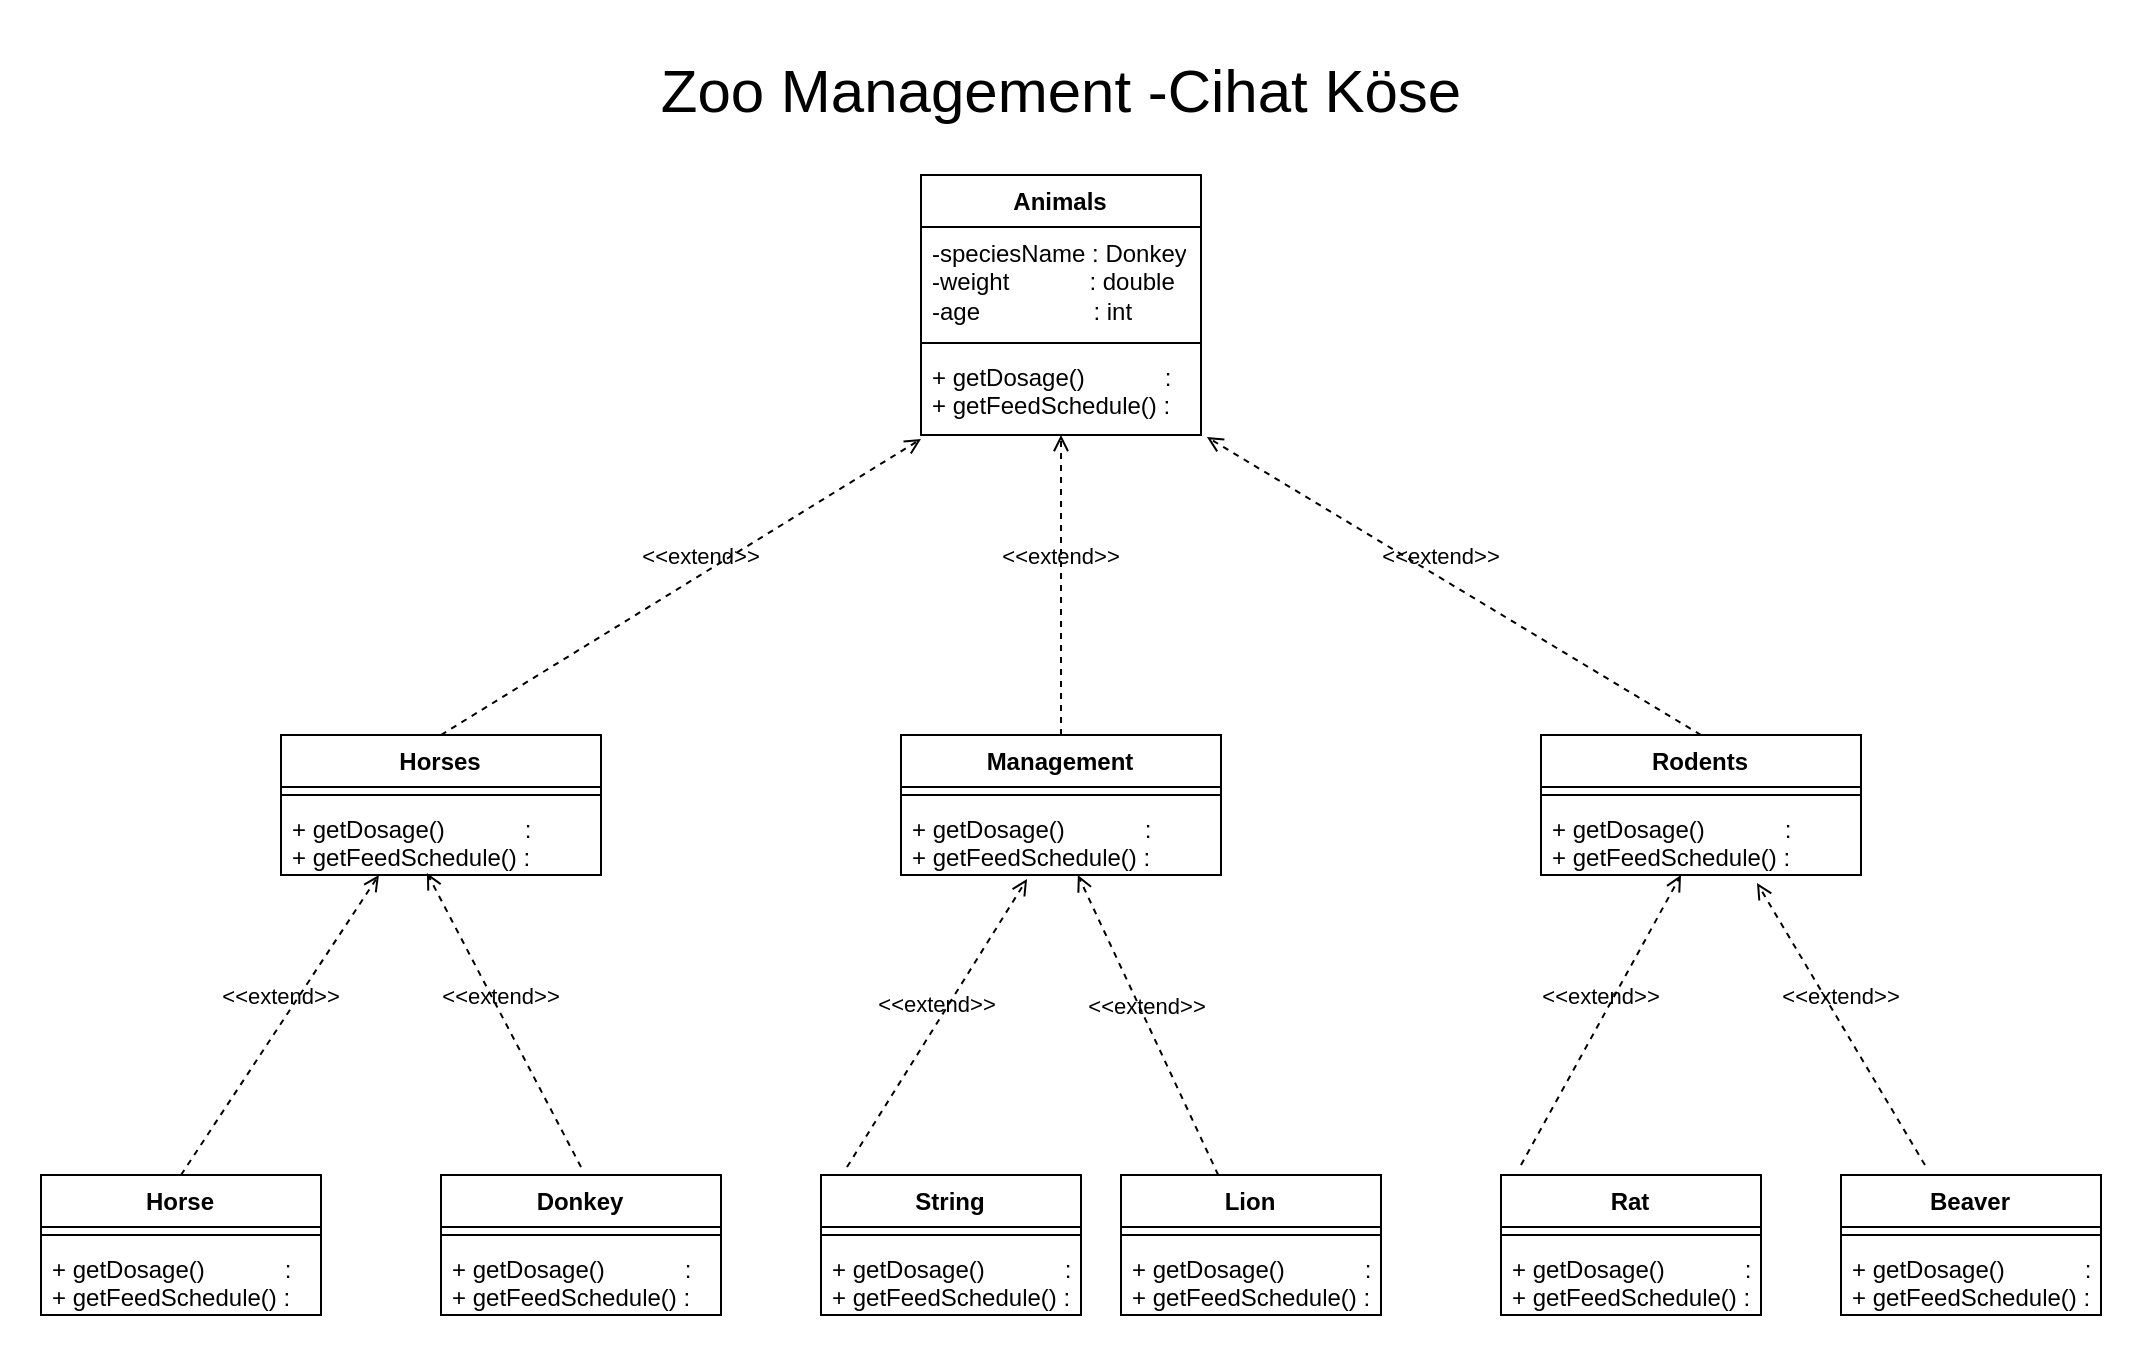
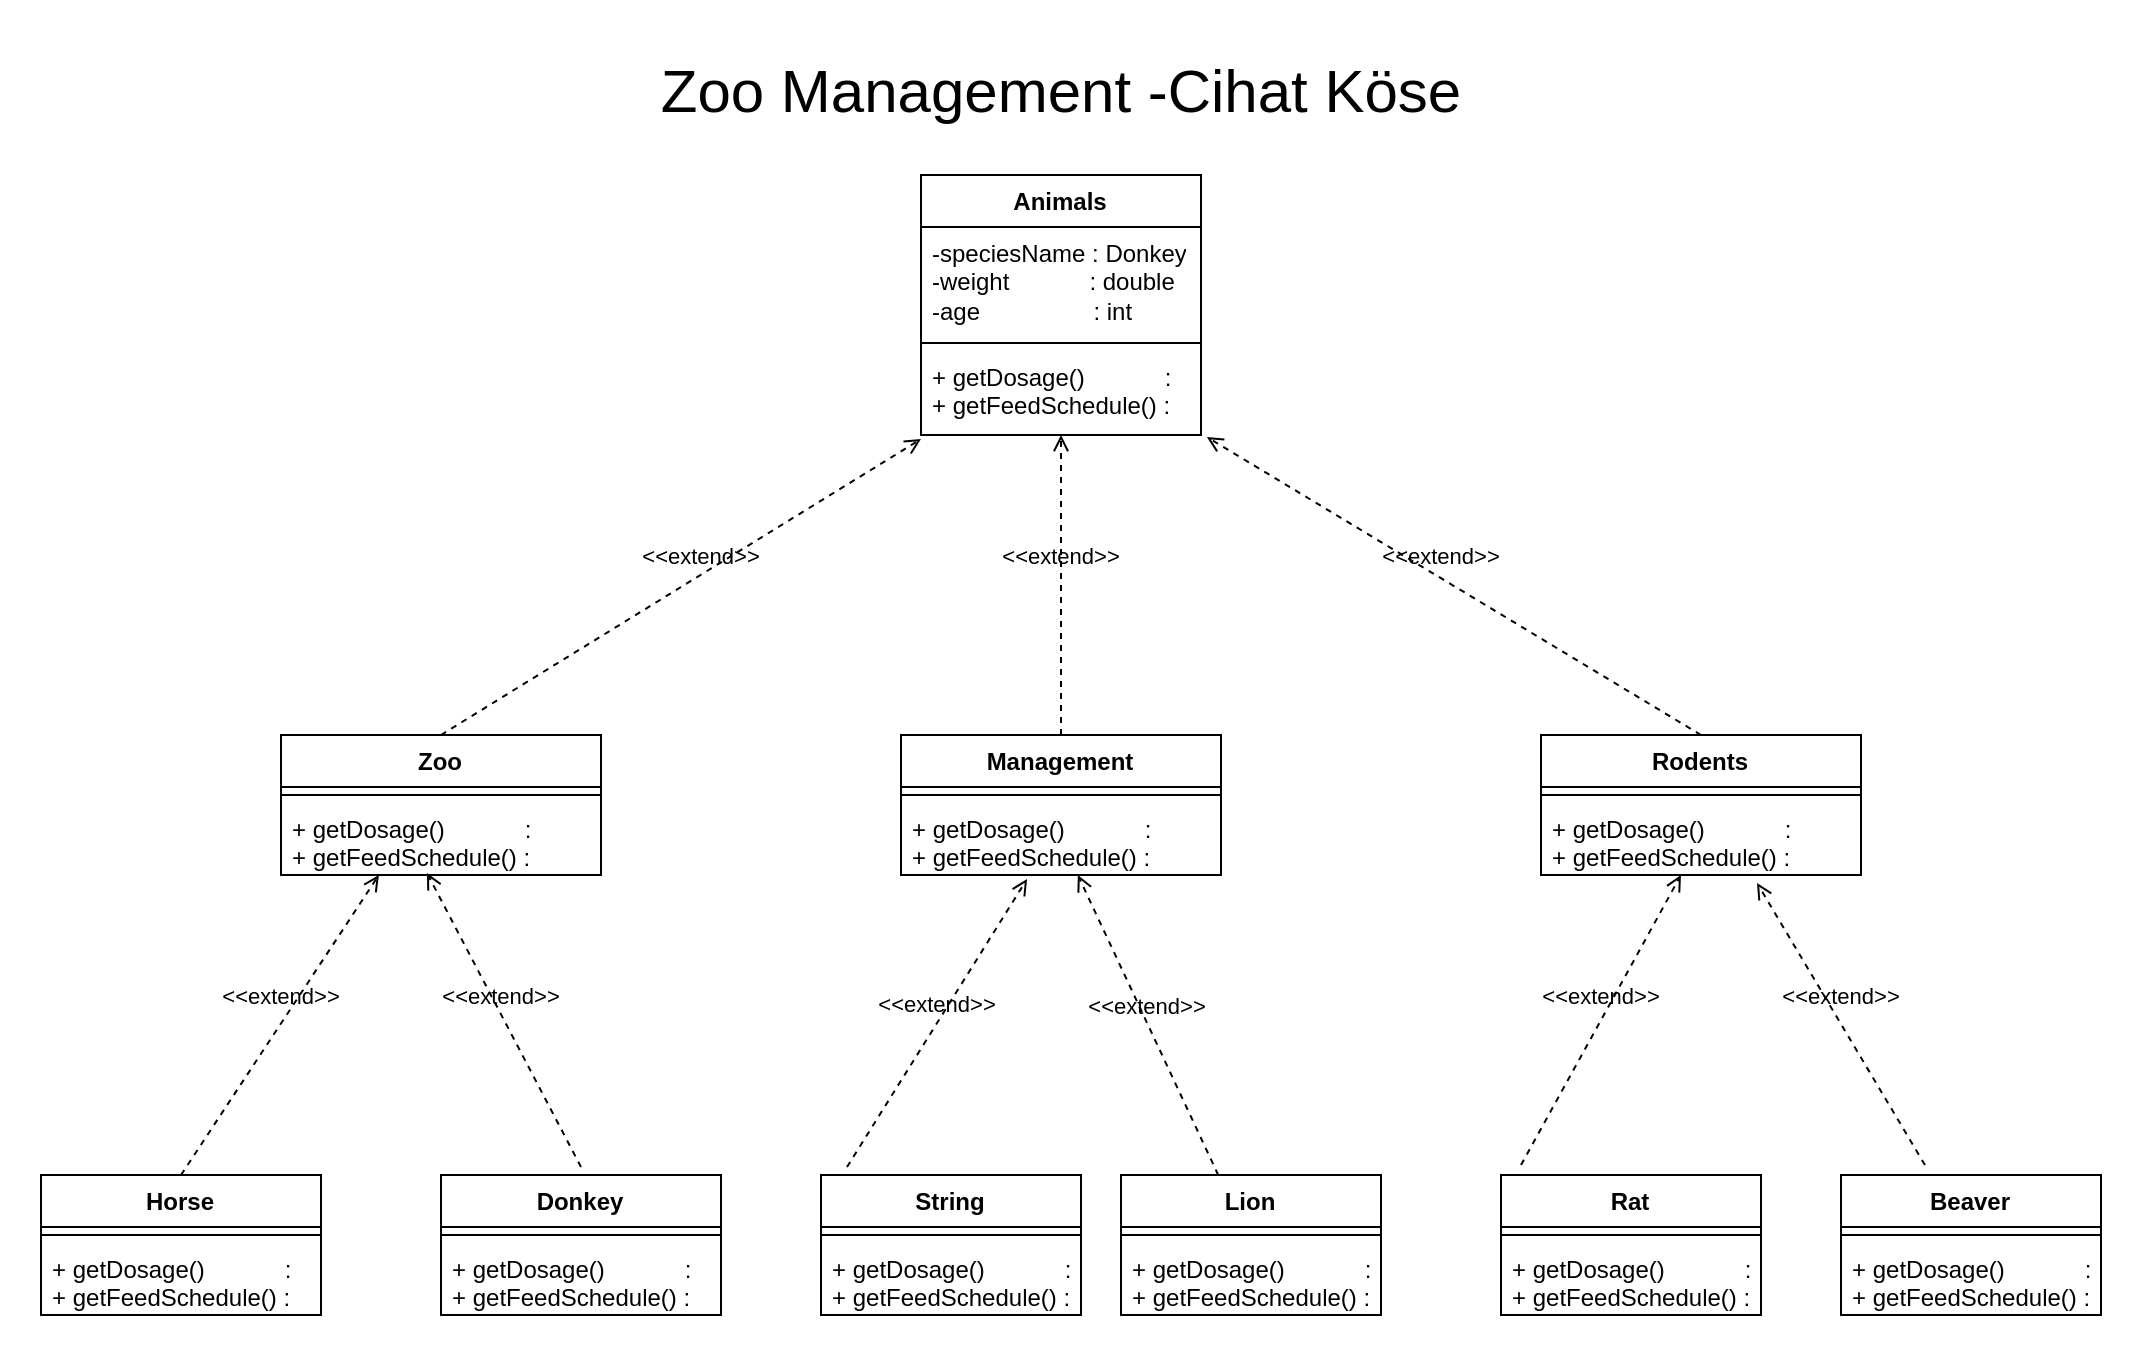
node "Horses": label "Horses" -> "Zoo"
